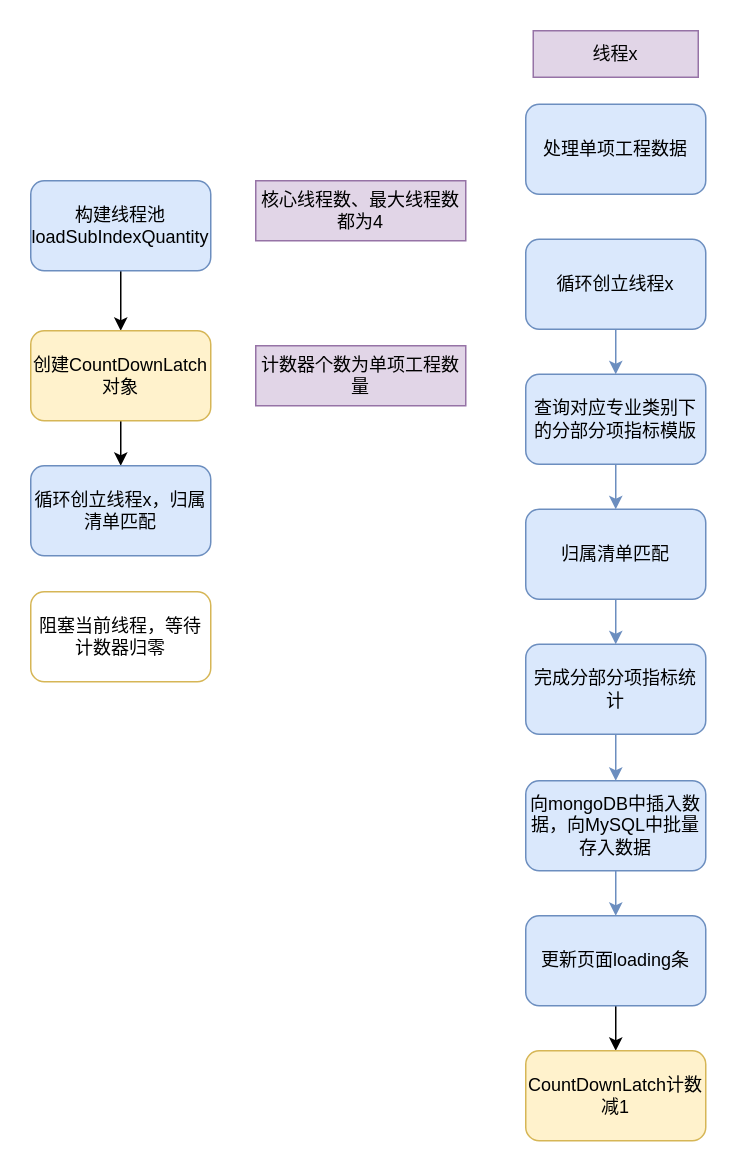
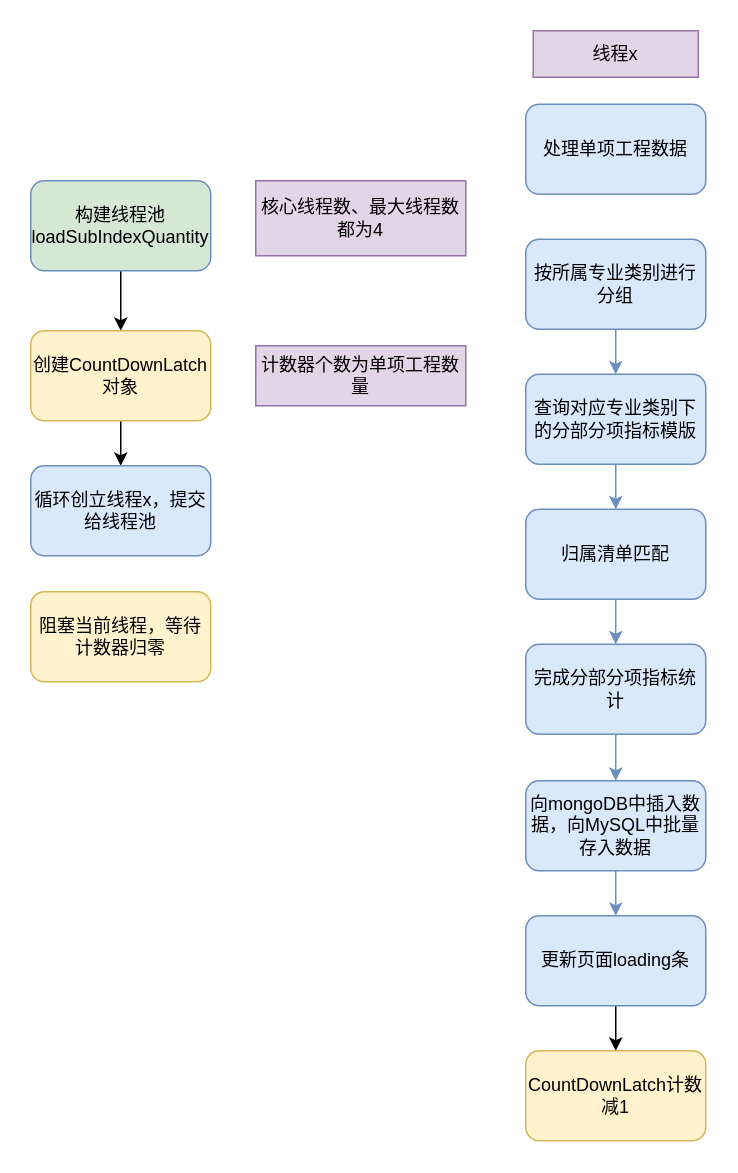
node "核心线程数、最大线程数都为4": size 210x60 -> 210x75
node "构建线程池loadSubIndexQuantity": fillcolor #dae8fc -> #d5e8d4
node "循环创立线程x": label "循环创立线程x" -> "按所属专业类别进行分组"
node "循环创立线程x，归属清单匹配": label "循环创立线程x，归属清单匹配" -> "循环创立线程x，提交给线程池"
node "阻塞当前线程，等待计数器归零": fillcolor #ffffff -> #fff2cc
